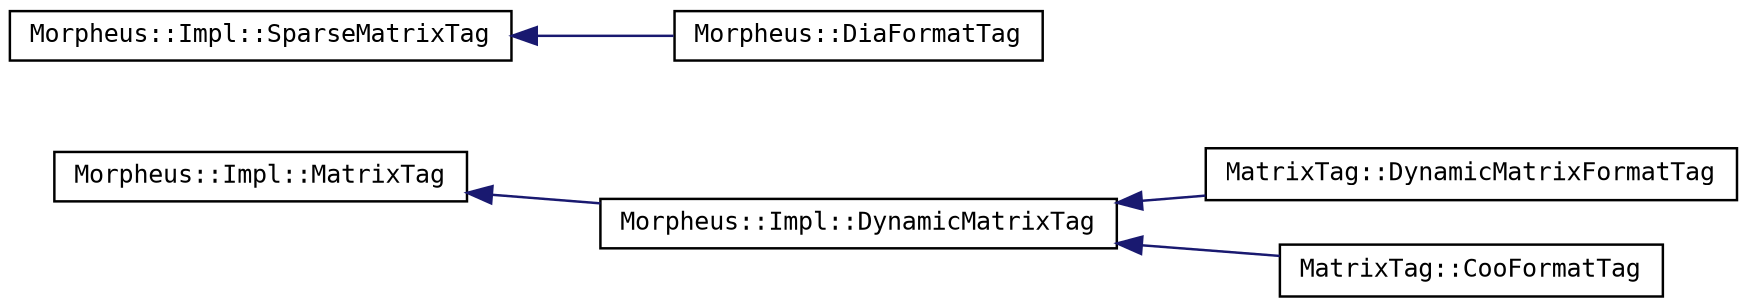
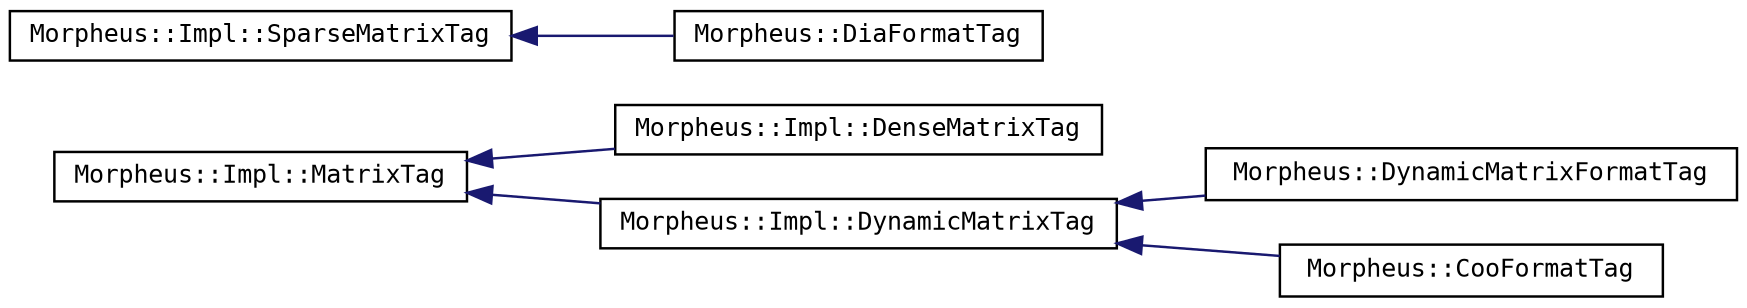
node "Morpheus::Impl::DenseMatrixTag": added
node "MatrixTag::DynamicMatrixFormatTag": label "MatrixTag::DynamicMatrixFormatTag" -> "Morpheus::DynamicMatrixFormatTag"
node "MatrixTag::CooFormatTag": label "MatrixTag::CooFormatTag" -> "Morpheus::CooFormatTag"
